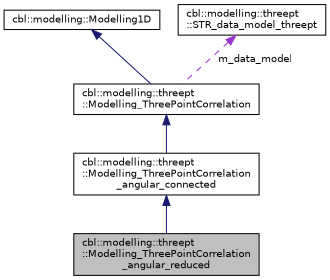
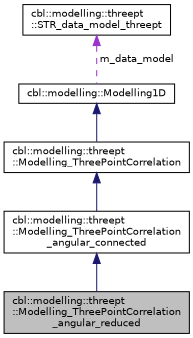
edge "cbl::modelling::threept ::Modelling_ThreePointCorrelation" -> "cbl::modelling::threept ::STR_data_model_threept": now "cbl::modelling::Modelling1D" -> "cbl::modelling::threept ::STR_data_model_threept"
